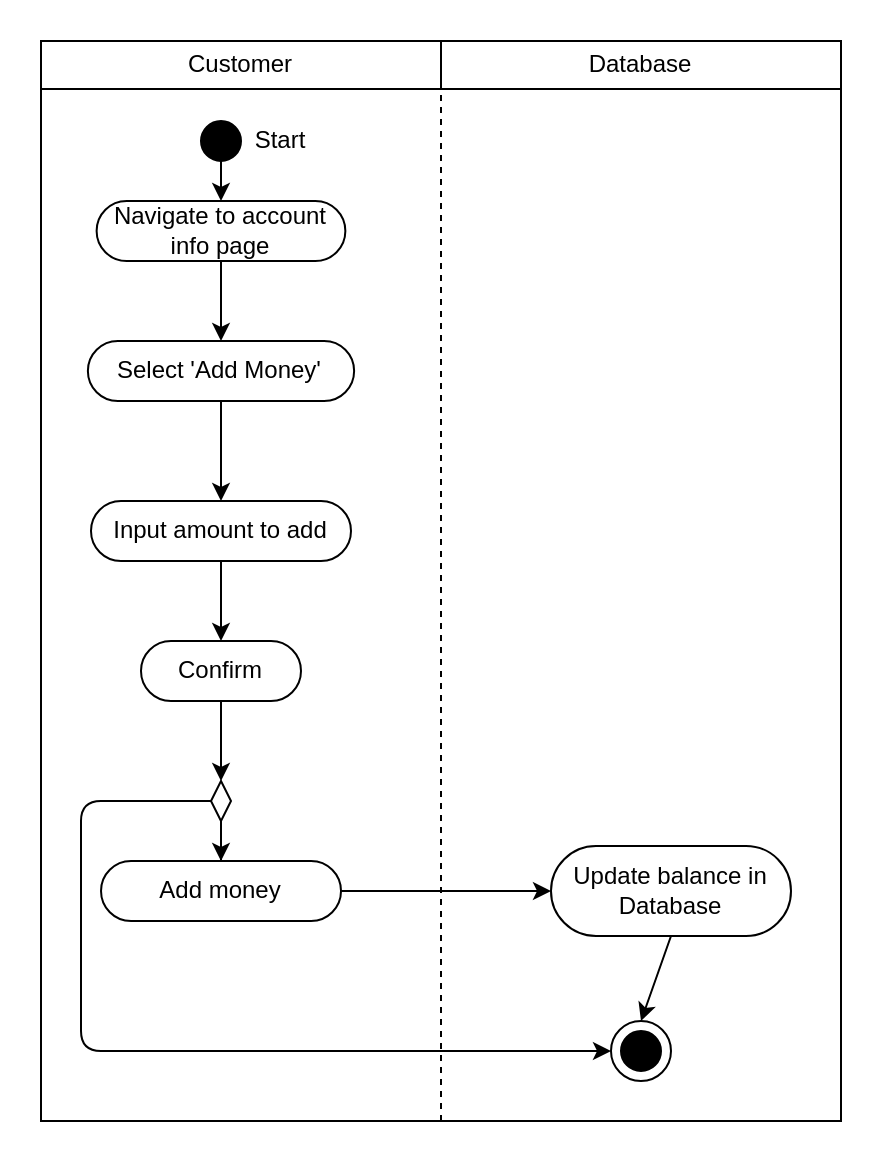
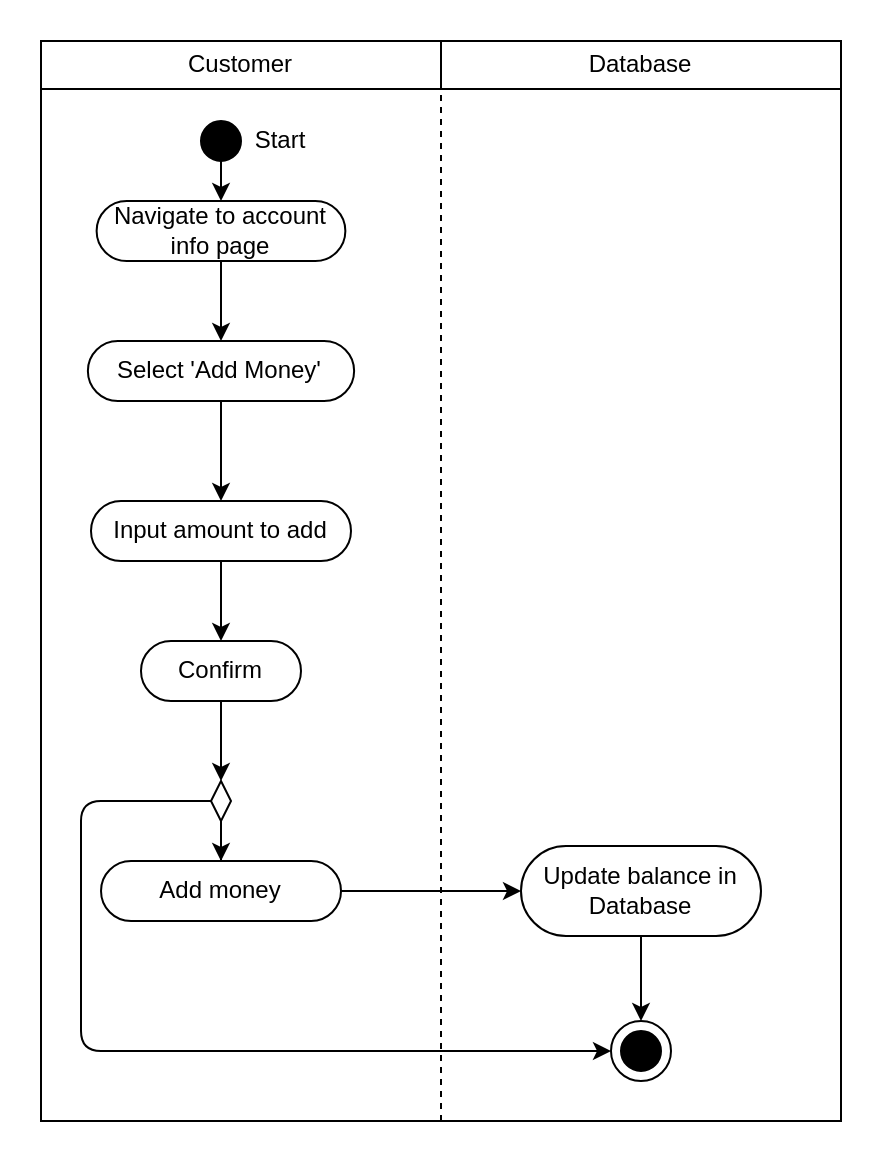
node "Update balance in Database": moved (671, 891) -> (641, 891)
